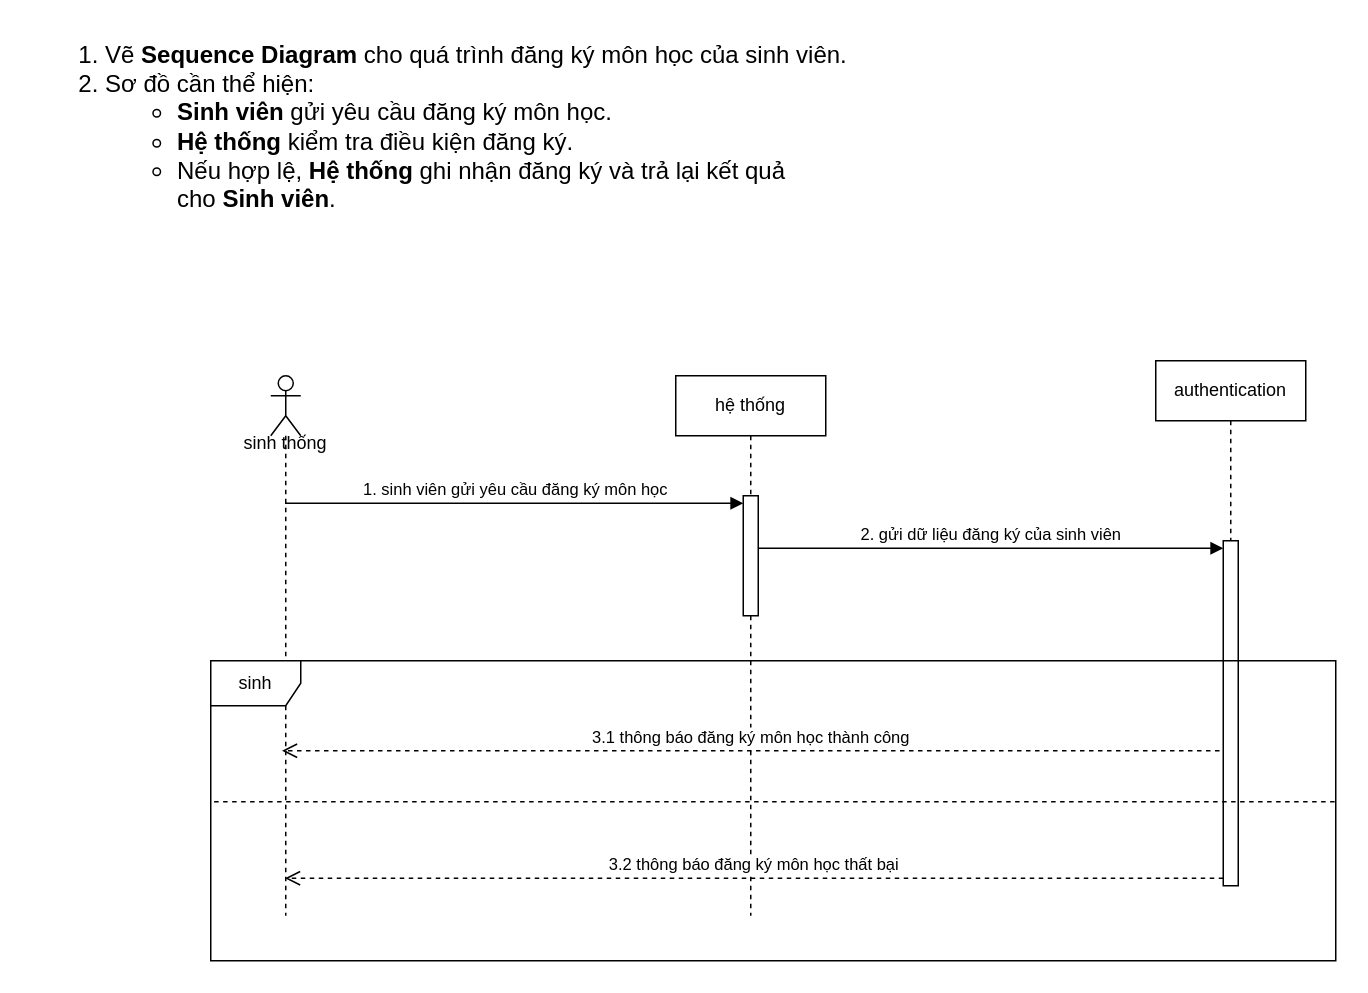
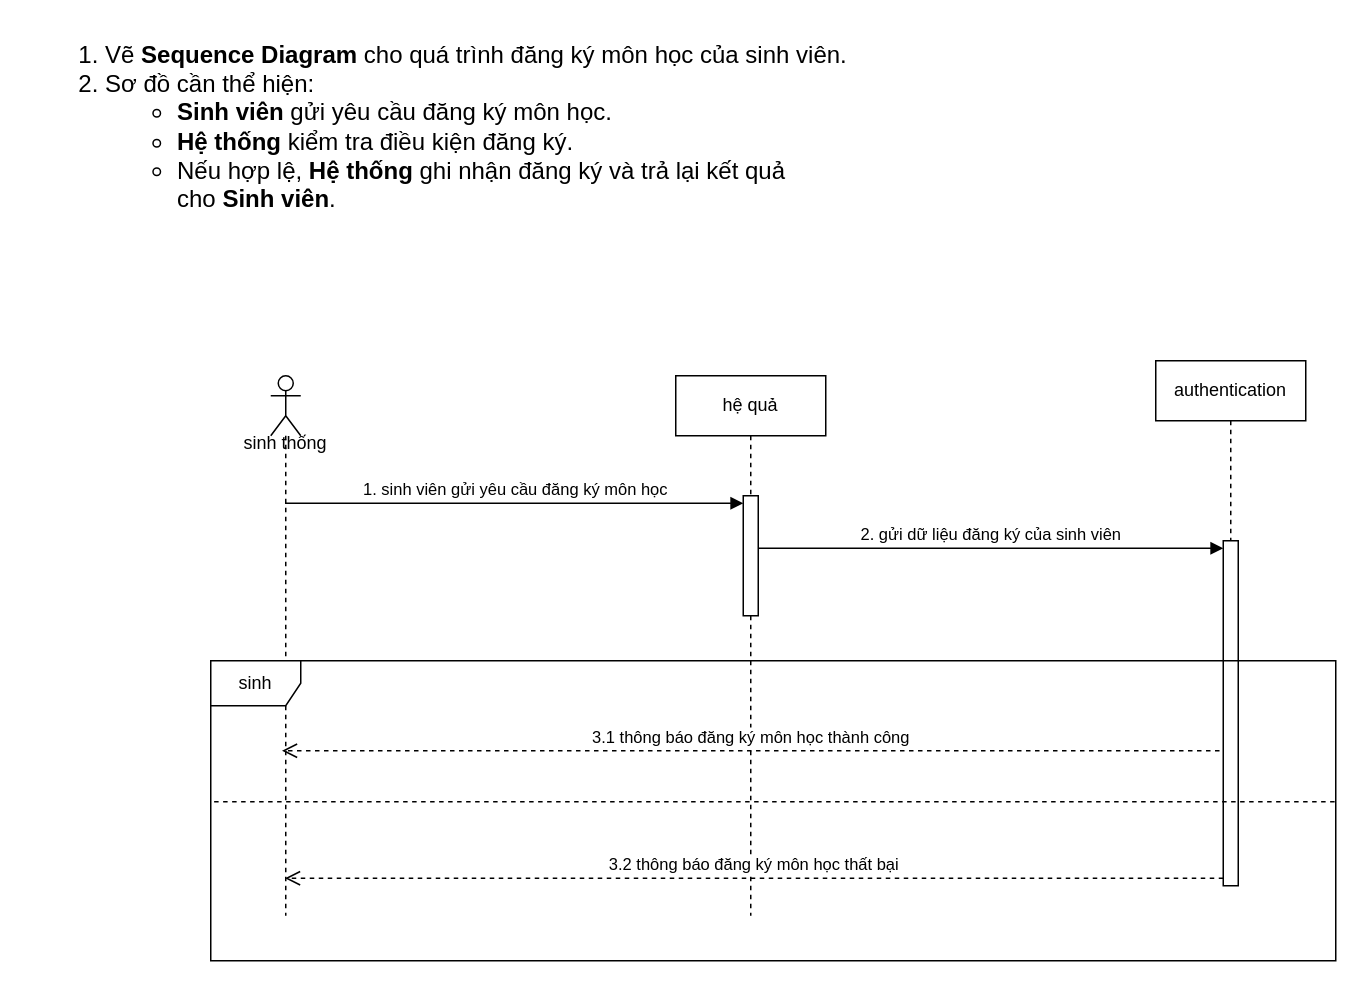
node "hệ thống": label "hệ thống" -> "hệ quả"
